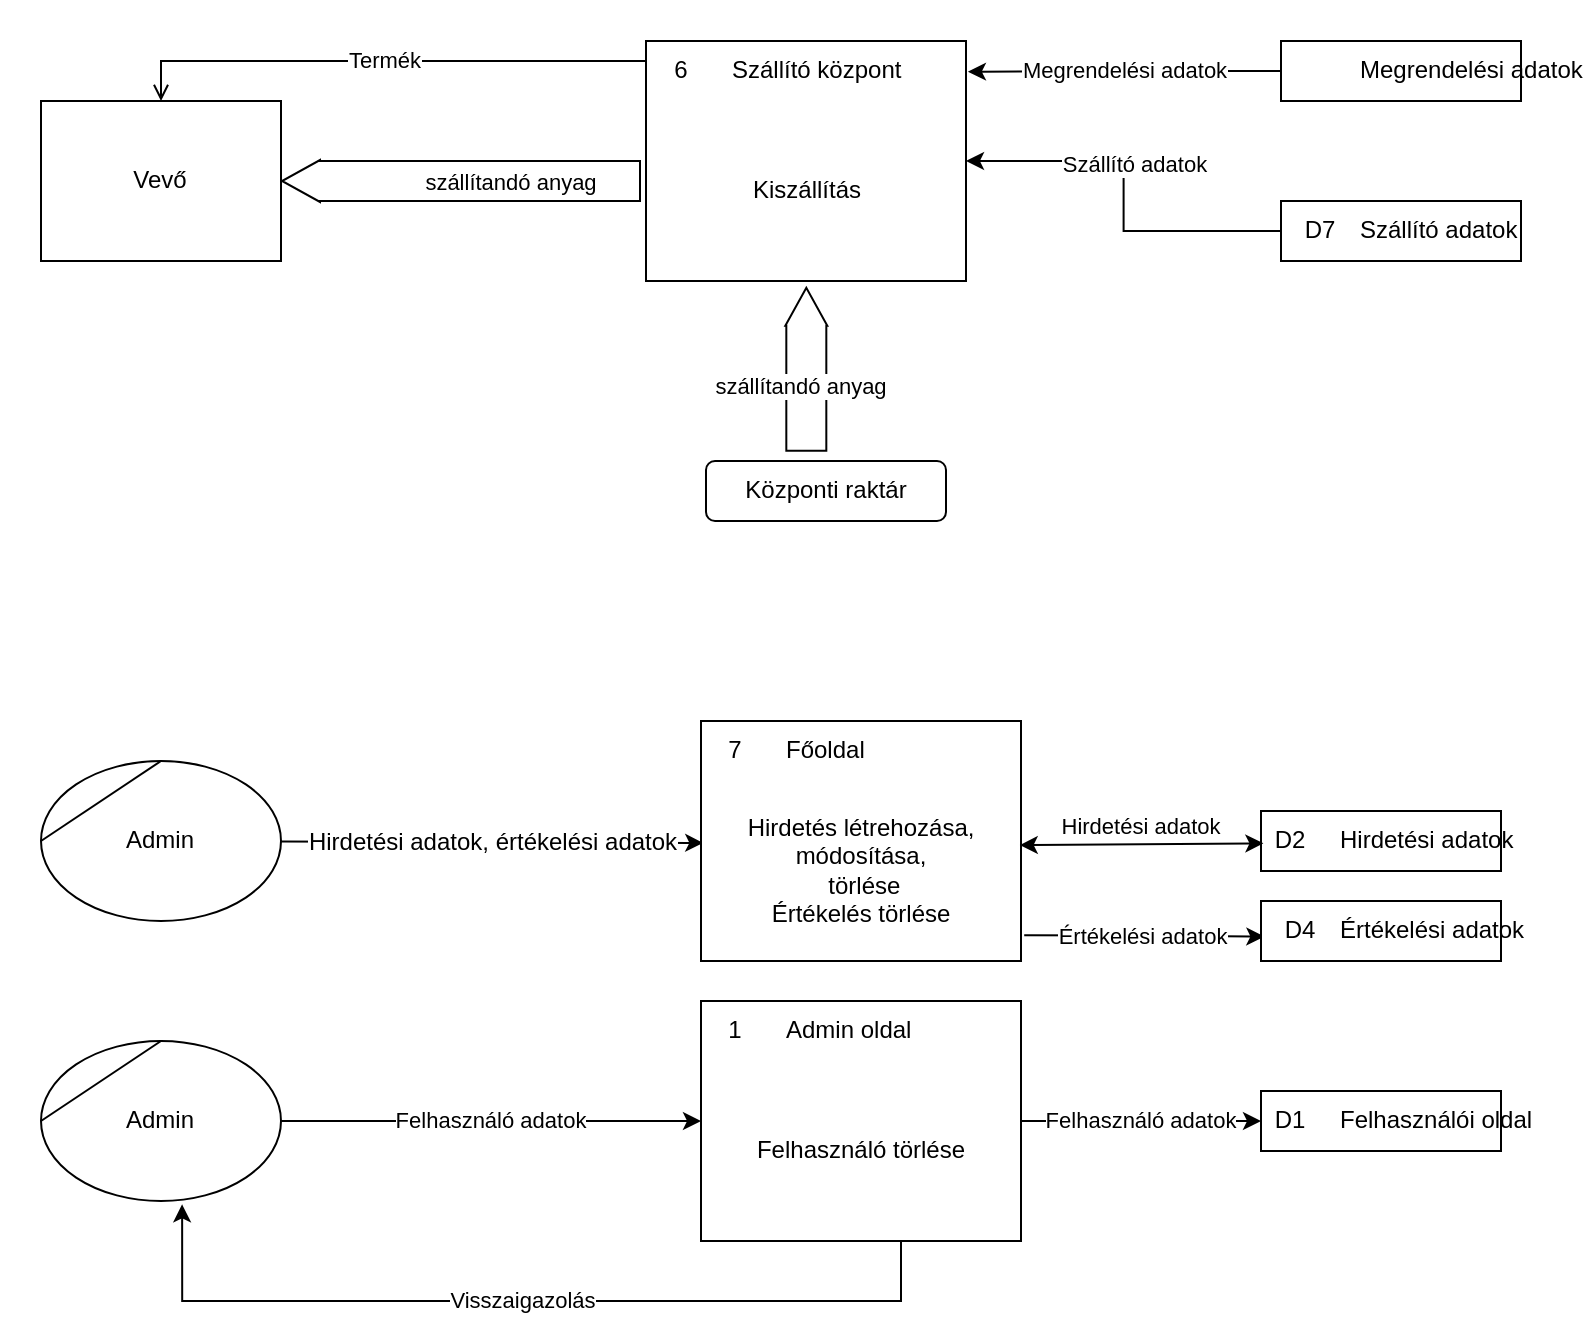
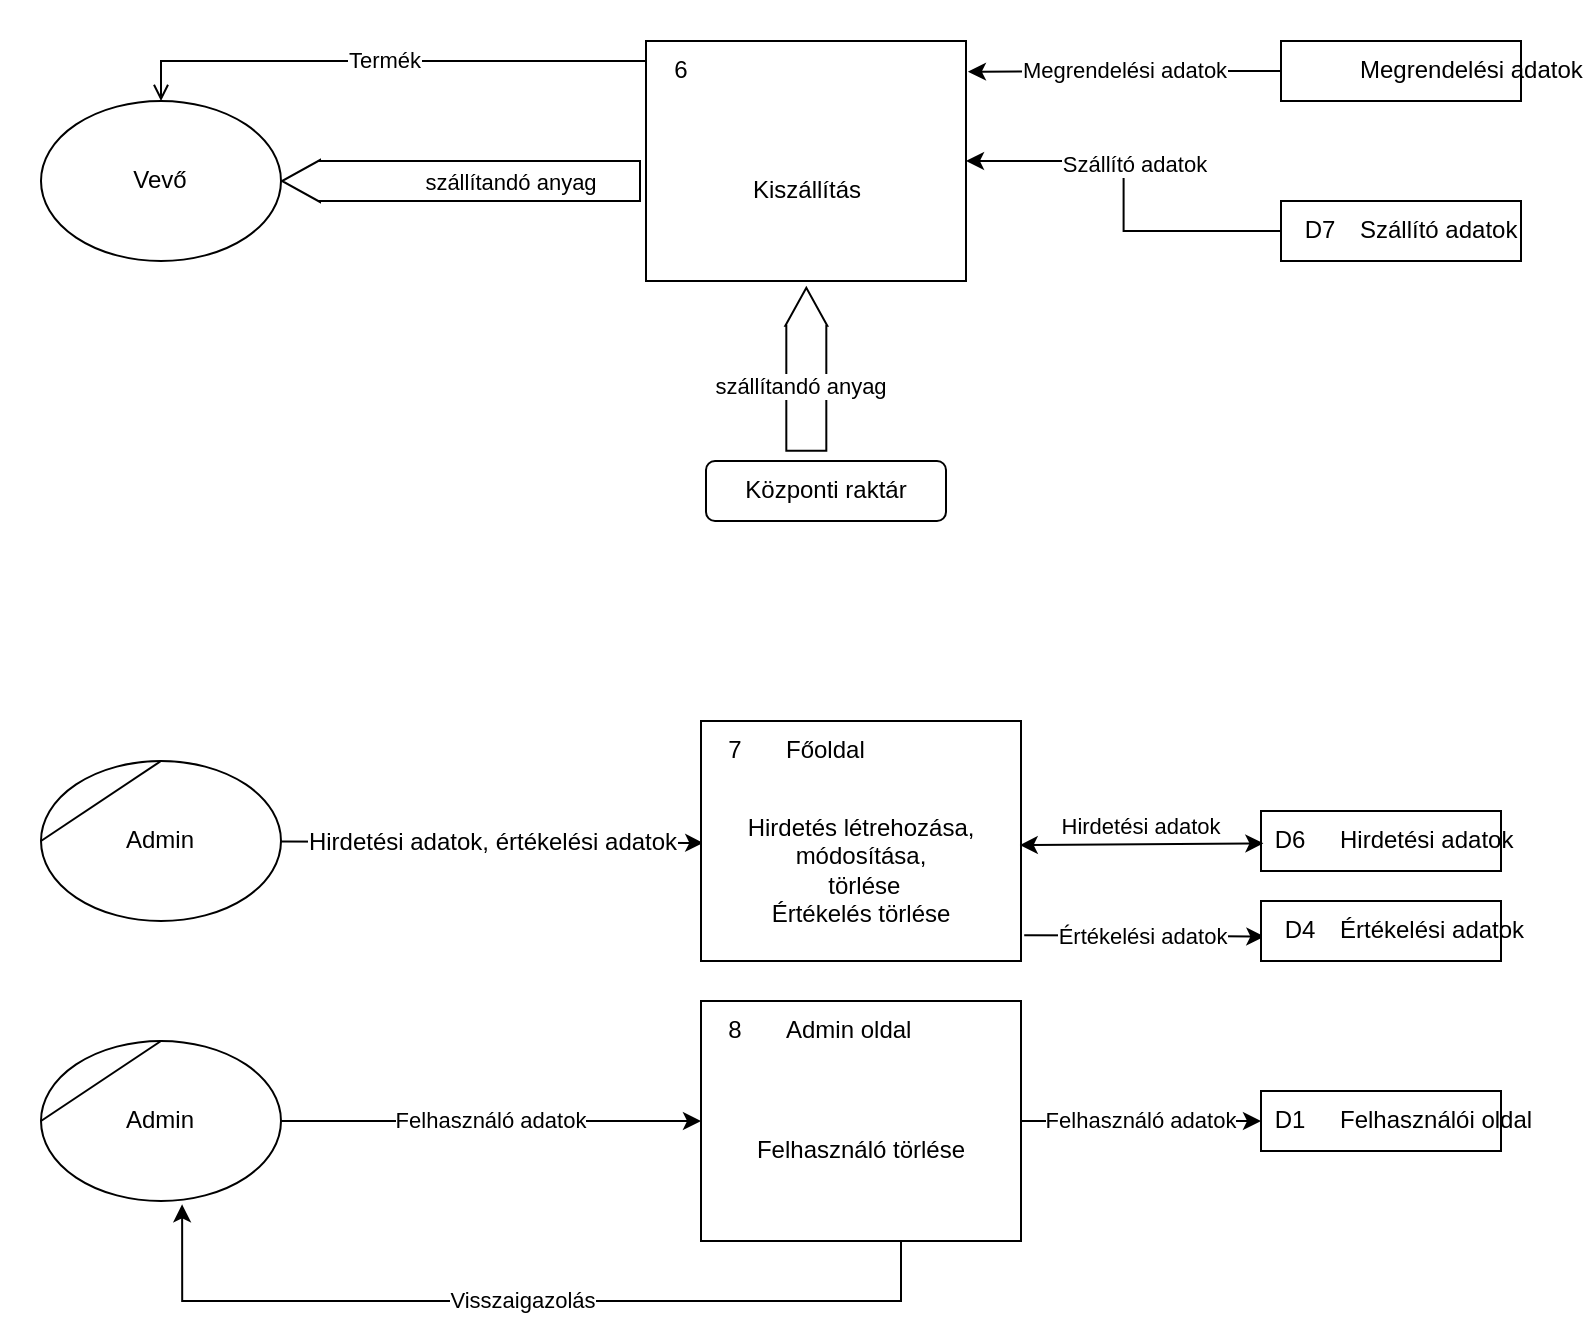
node "Szállító központ": removed
node "Vevő": shape rectangle -> ellipse
node "D2": label "D2" -> "D6"
node "1": label "1" -> "8"
